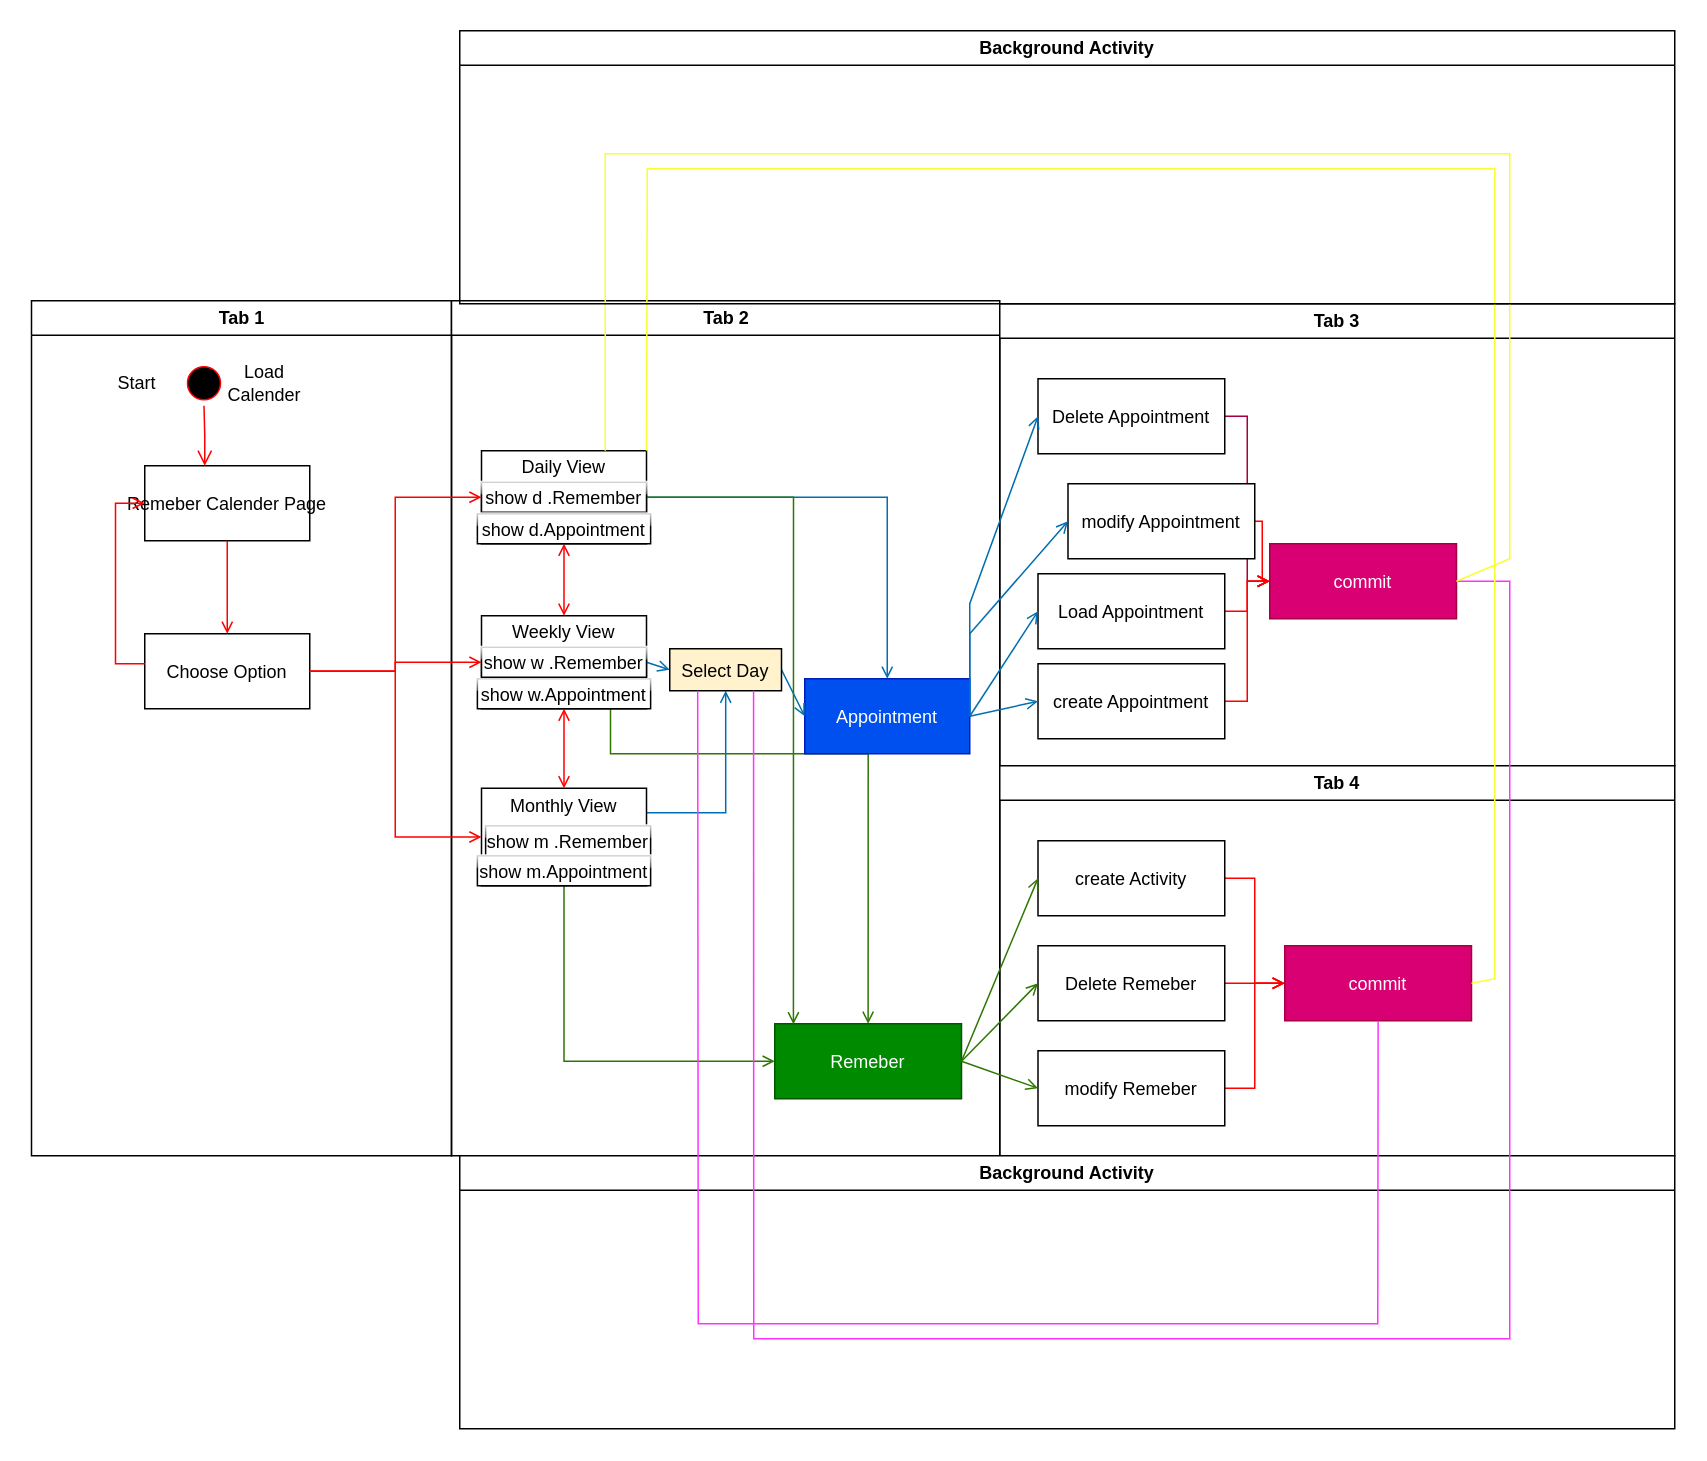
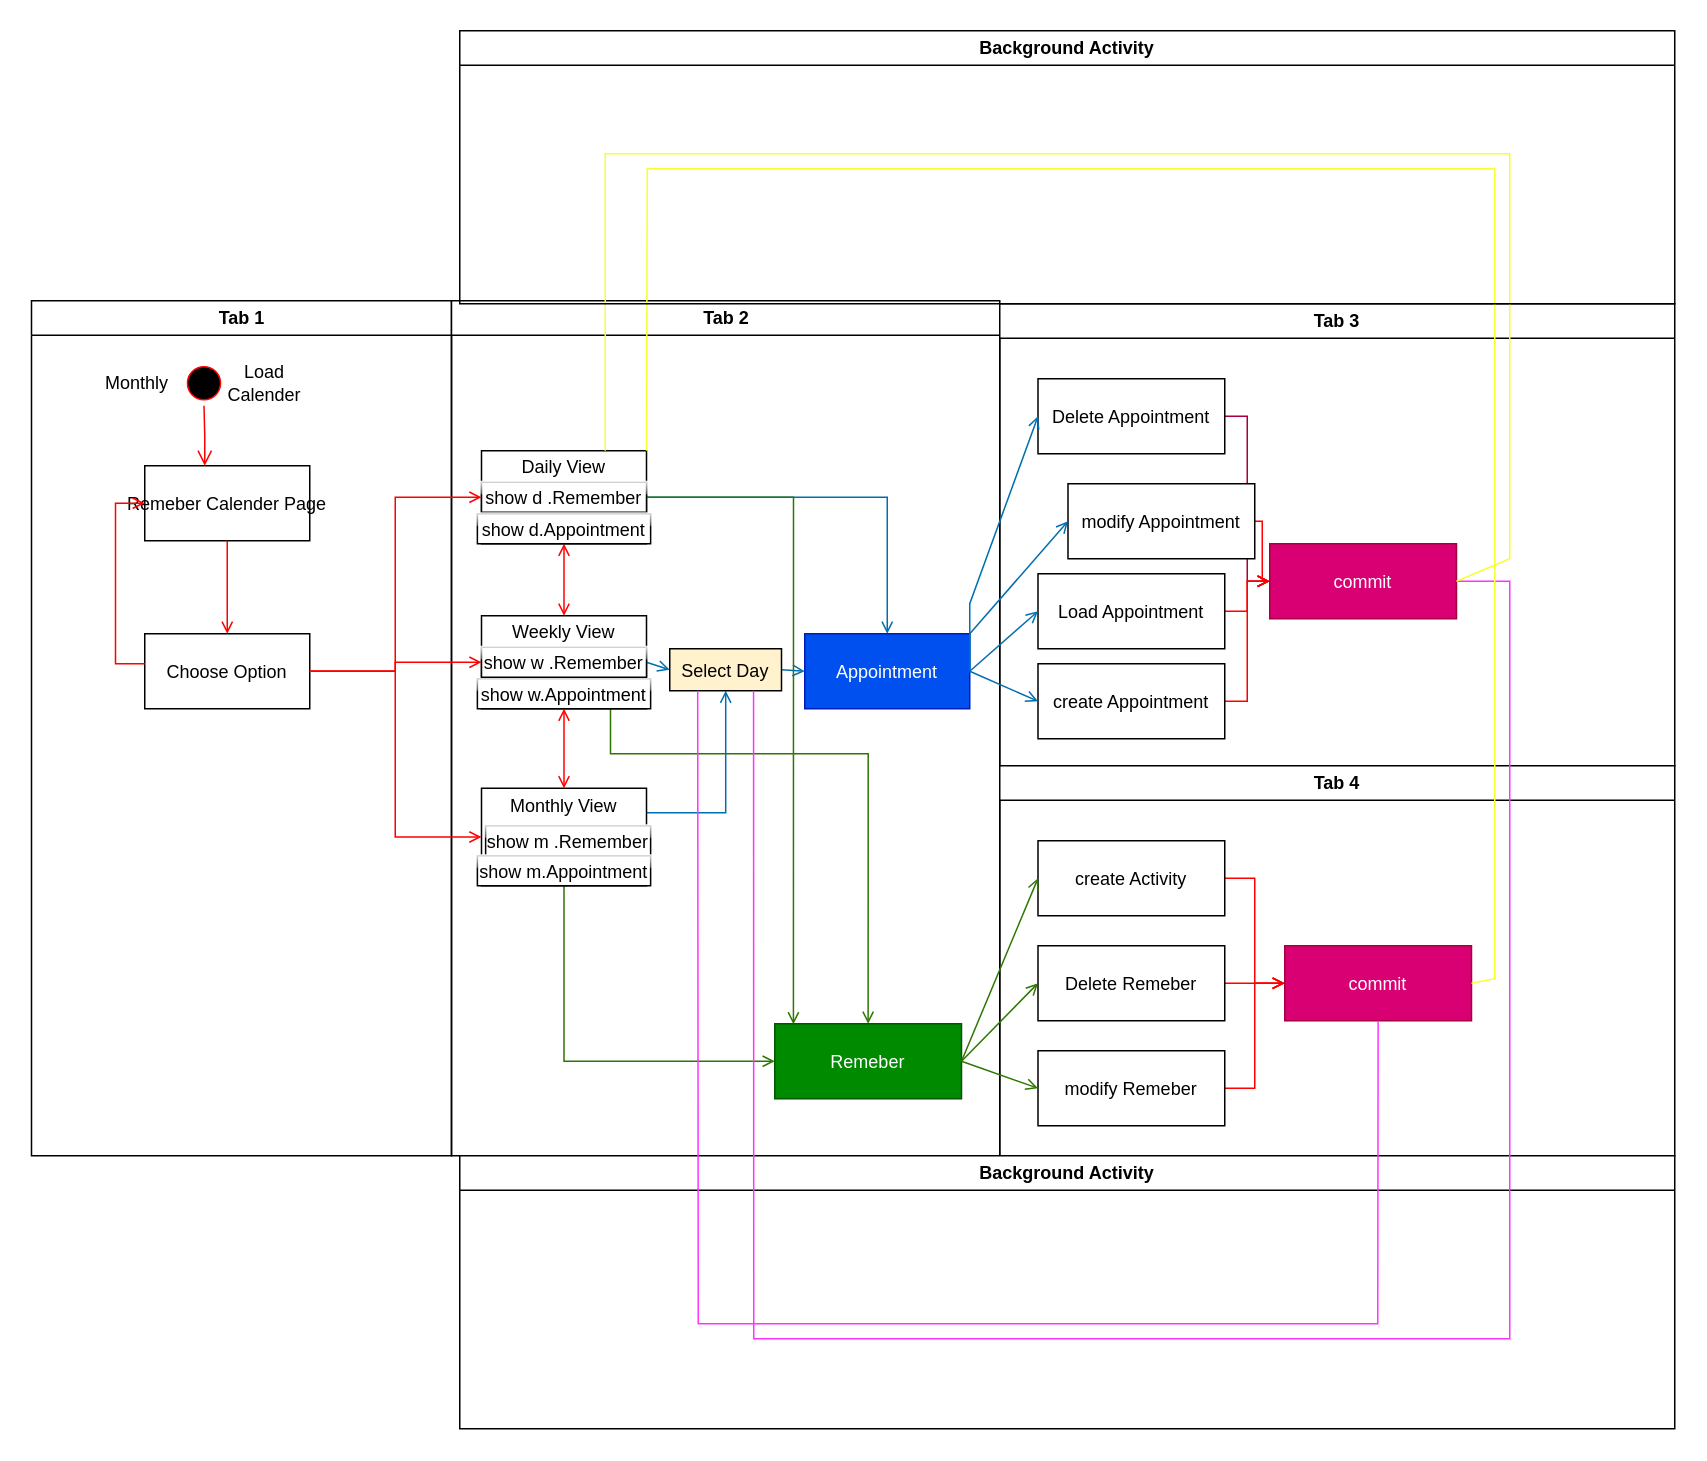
node "Start": label "Start" -> "Monthly"
node "Appointment": moved (887, 716) -> (887, 671)
